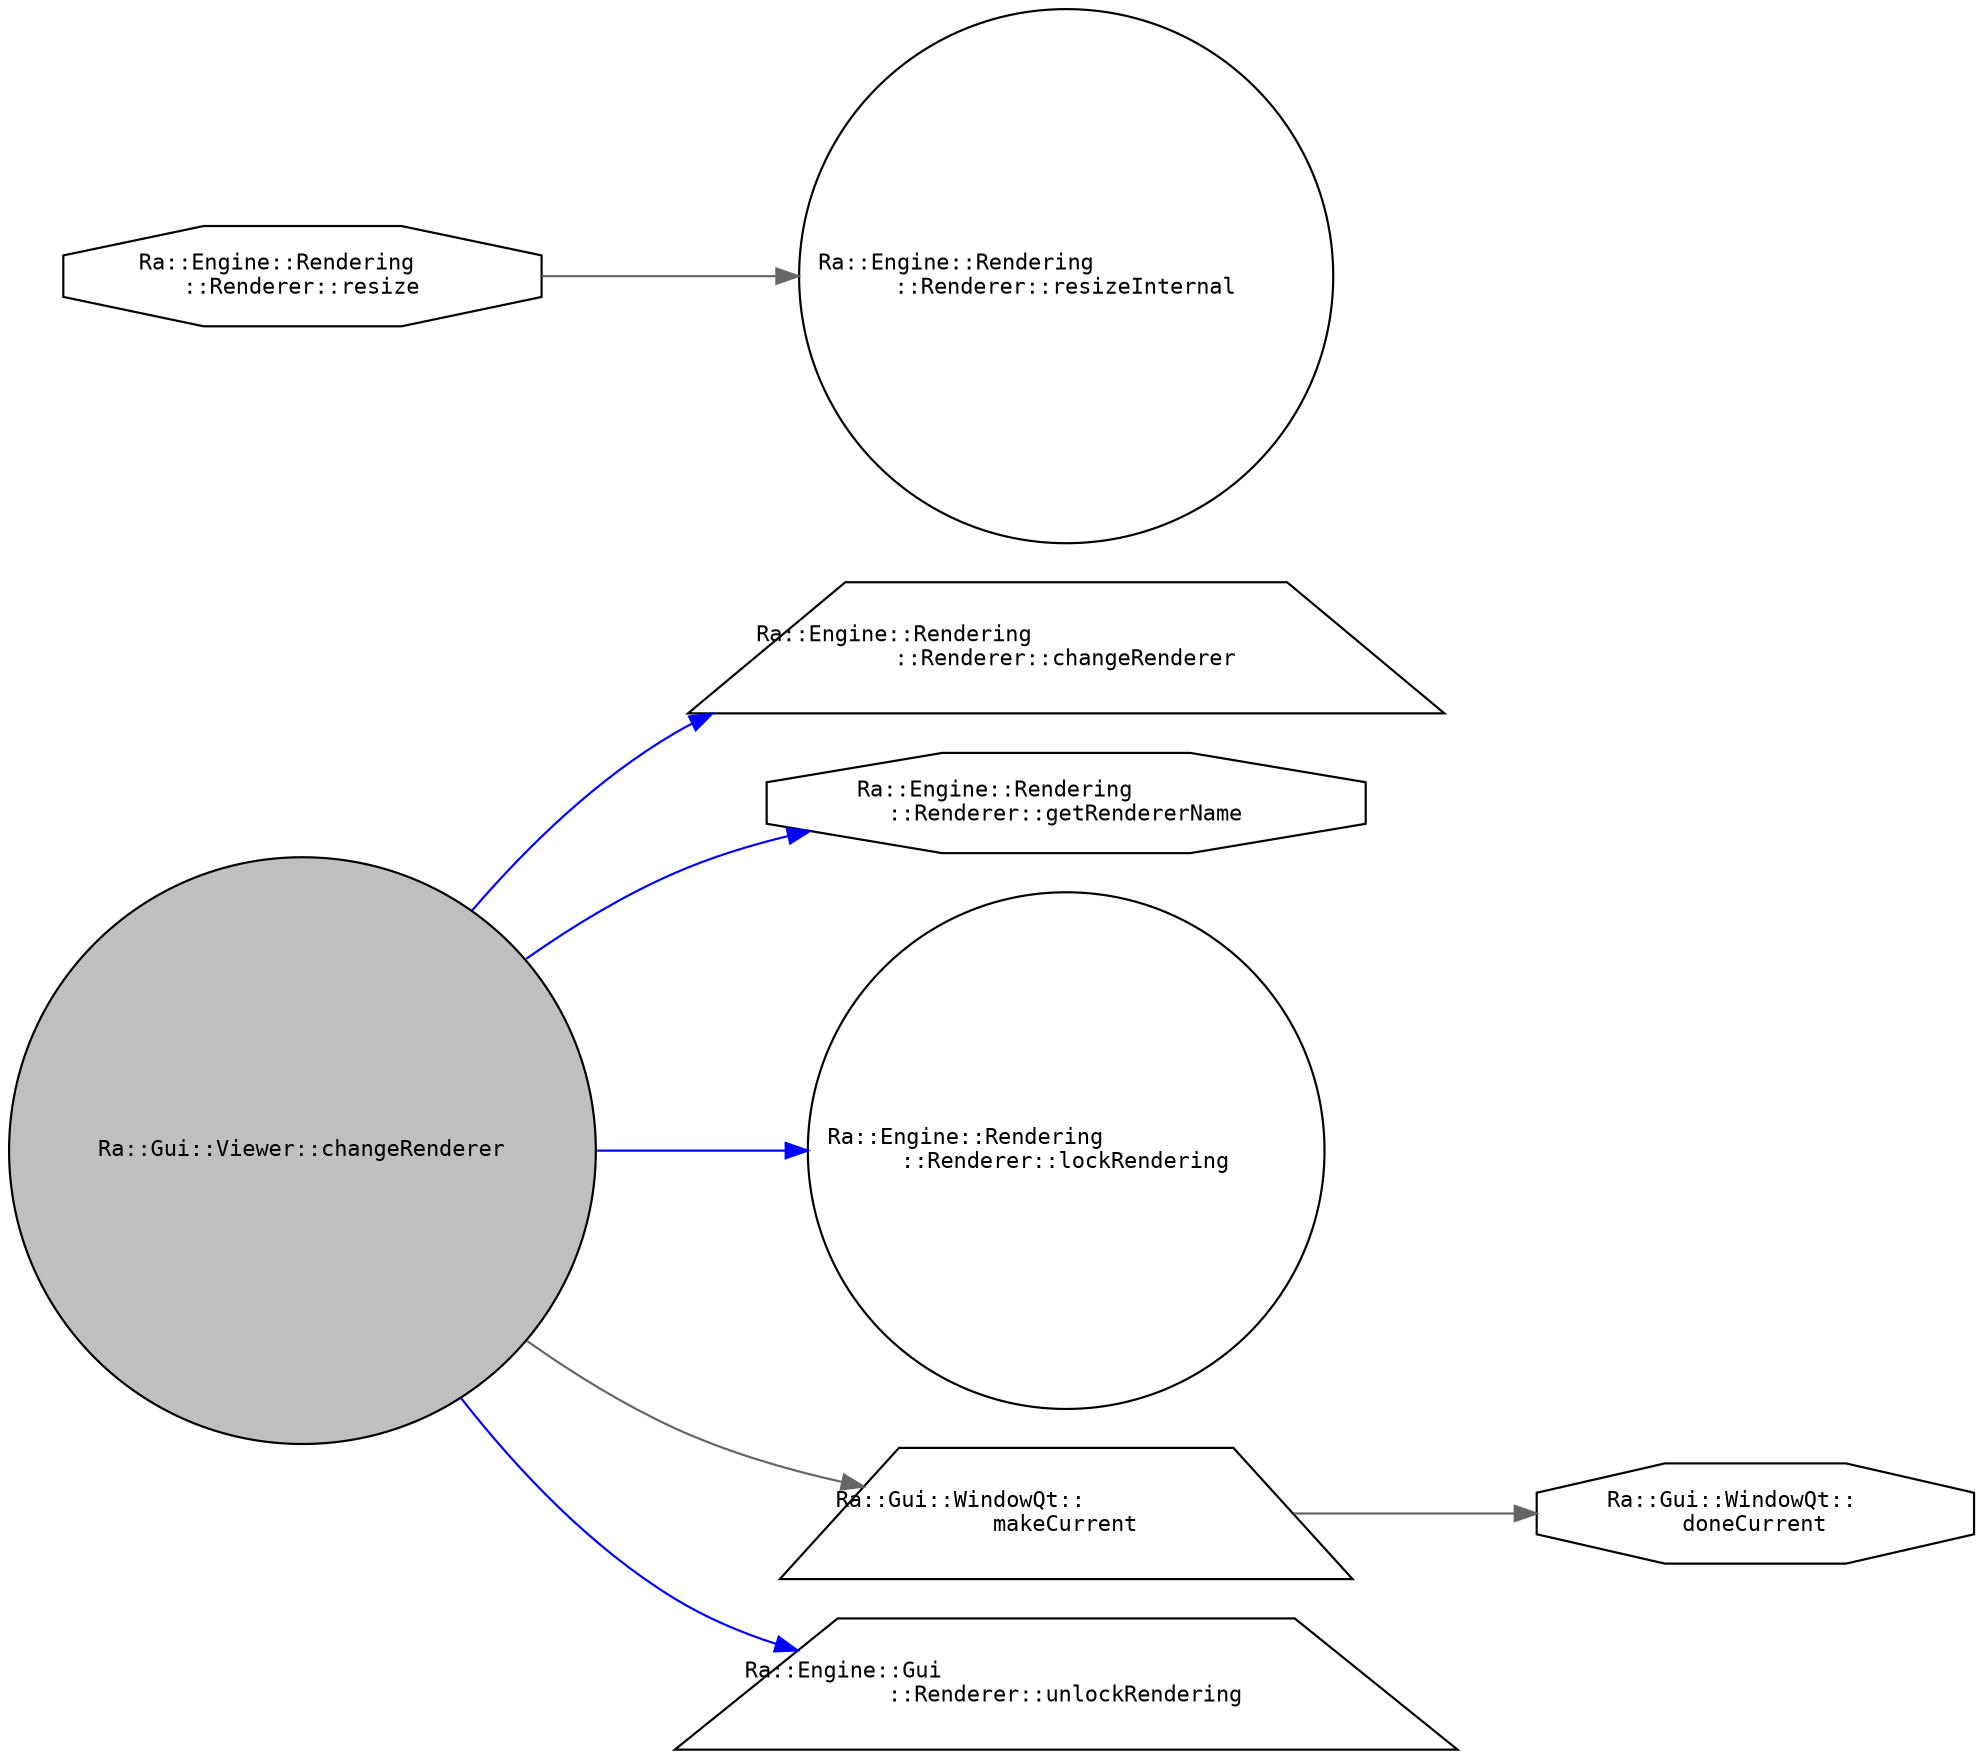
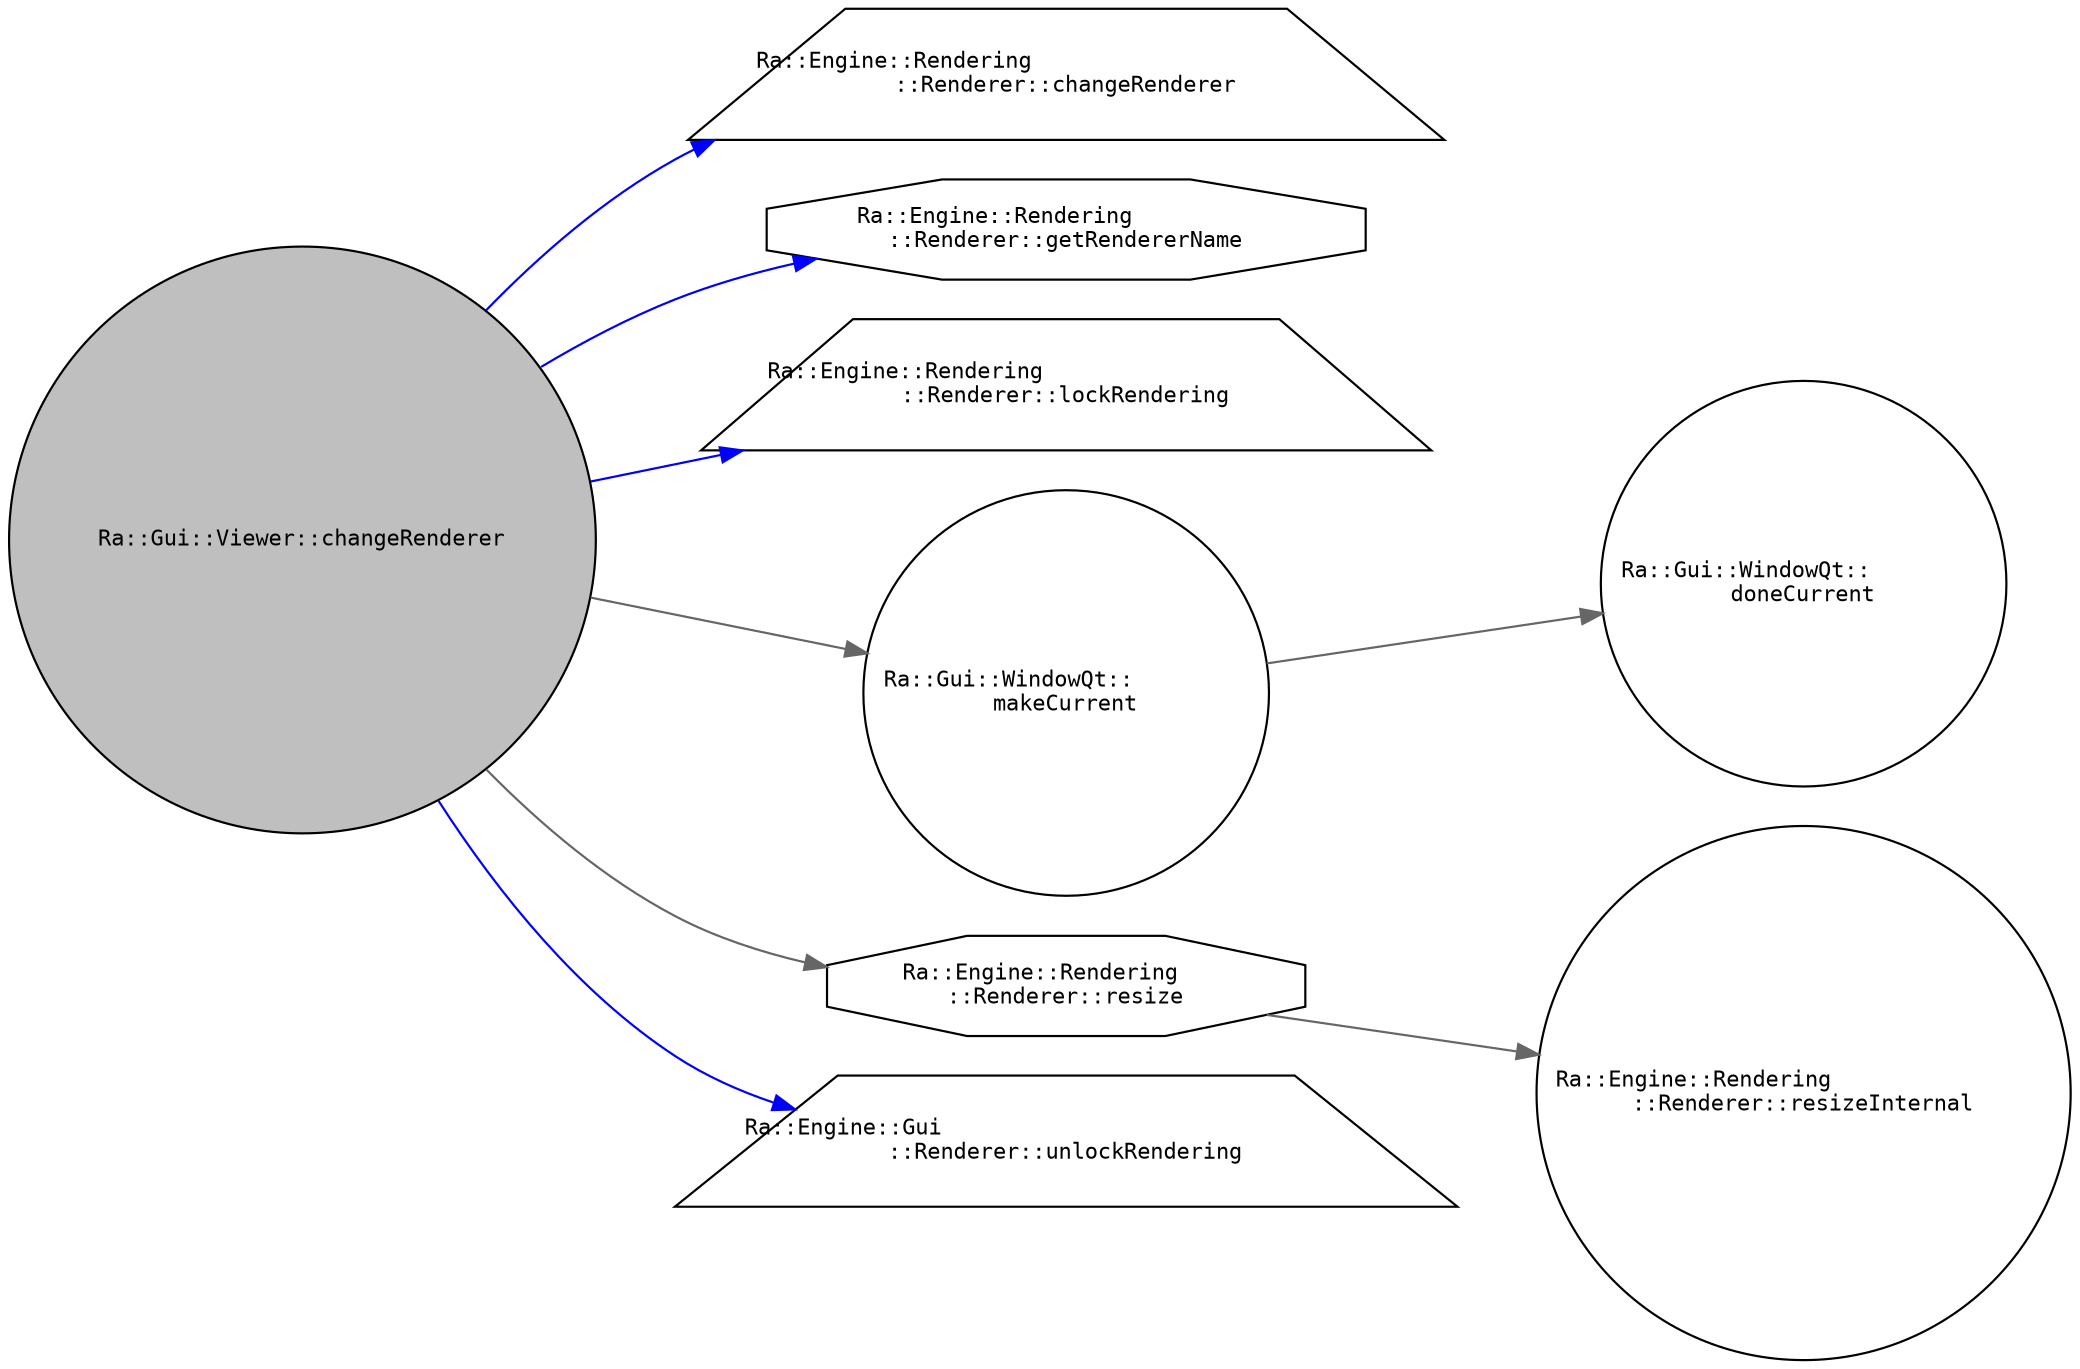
edge "Ra::Gui::Viewer::changeRenderer" -> "Ra::Engine::Rendering ::Renderer::resize": added
node "Ra::Engine::Rendering ::Renderer::lockRendering": shape circle -> trapezium
node "Ra::Gui::WindowQt:: makeCurrent": shape trapezium -> circle
node "Ra::Gui::WindowQt:: doneCurrent": shape octagon -> circle
